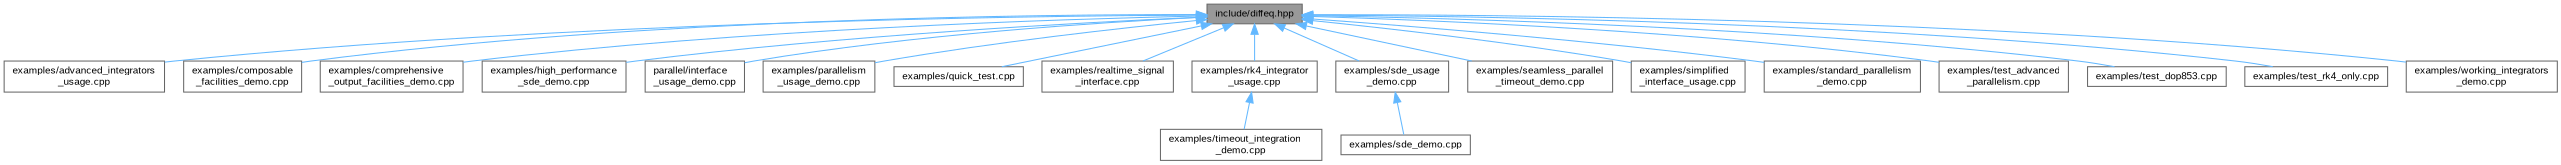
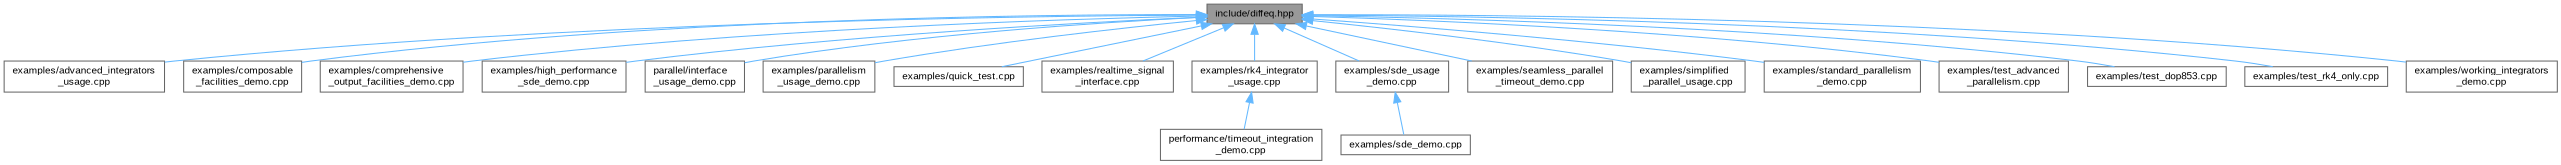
node "examples/simplified _interface_usage.cpp": label "examples/simplified _interface_usage.cpp" -> "examples/simplified _parallel_usage.cpp"
node "examples/timeout_integration _demo.cpp": label "examples/timeout_integration _demo.cpp" -> "performance/timeout_integration _demo.cpp"
